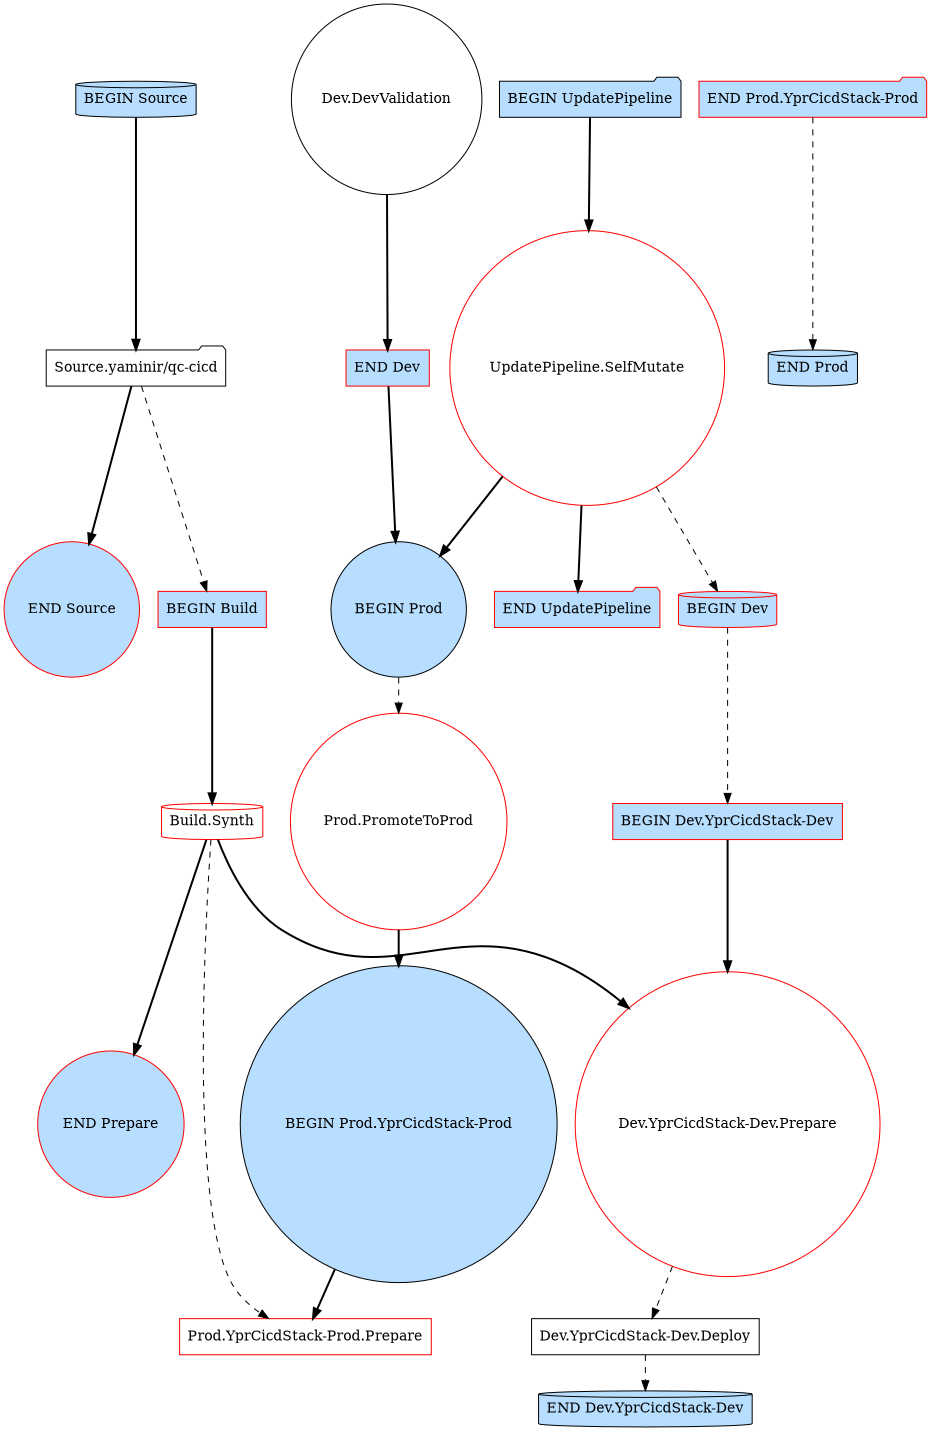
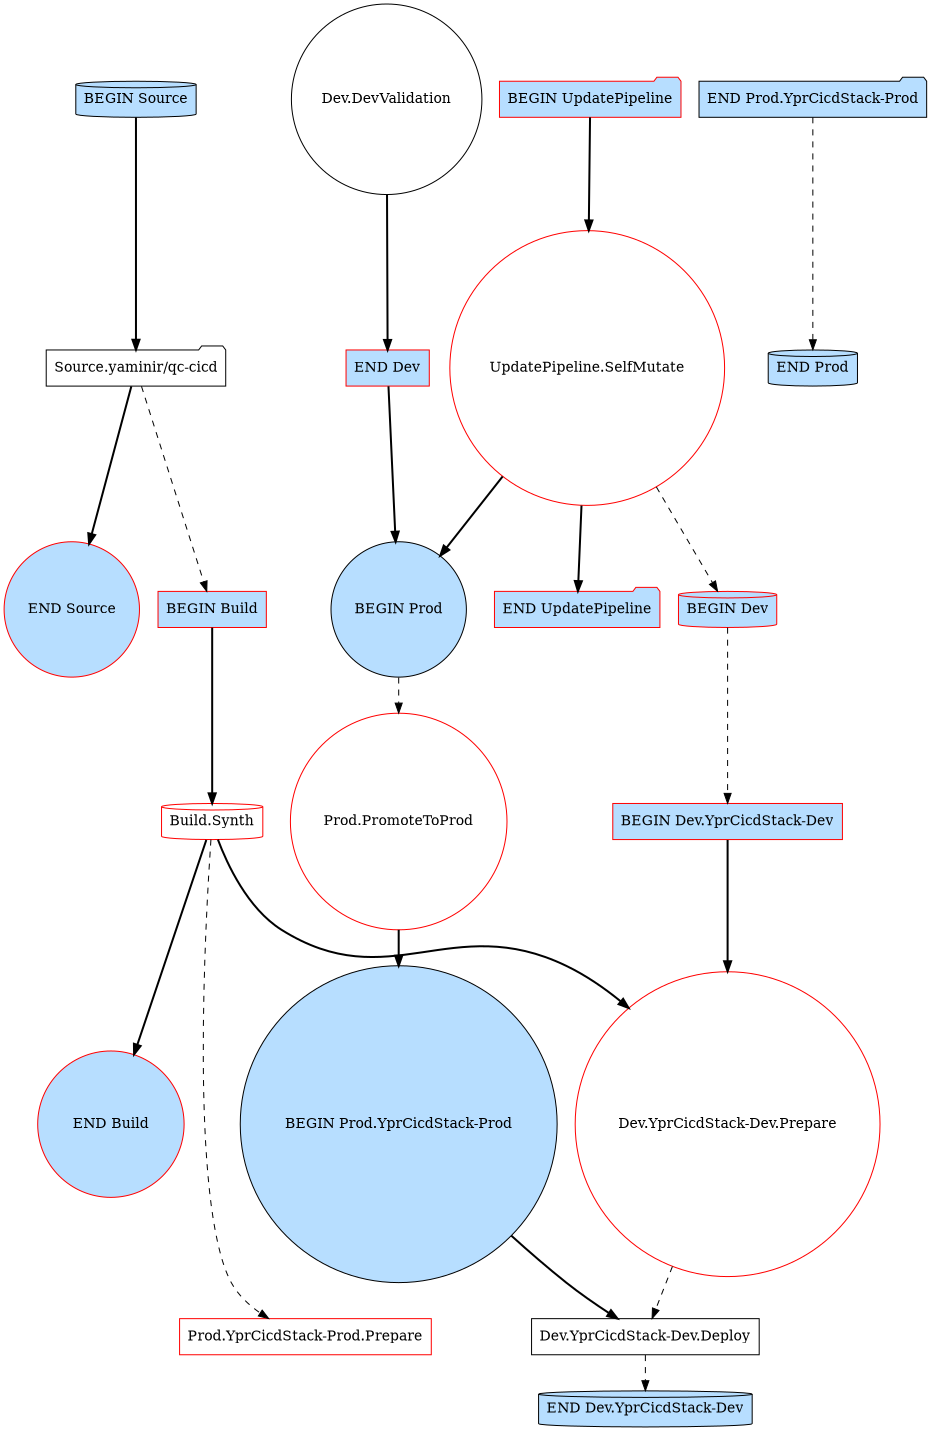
node "BEGIN UpdatePipeline": color black -> red
node "END Prod.YprCicdStack-Prod": color red -> black
node "END Prepare": label "END Prepare" -> "END Build"
edge "BEGIN Prod.YprCicdStack-Prod" -> "Prod.YprCicdStack-Prod.Prepare": now "BEGIN Prod.YprCicdStack-Prod" -> "Dev.YprCicdStack-Dev.Deploy"
